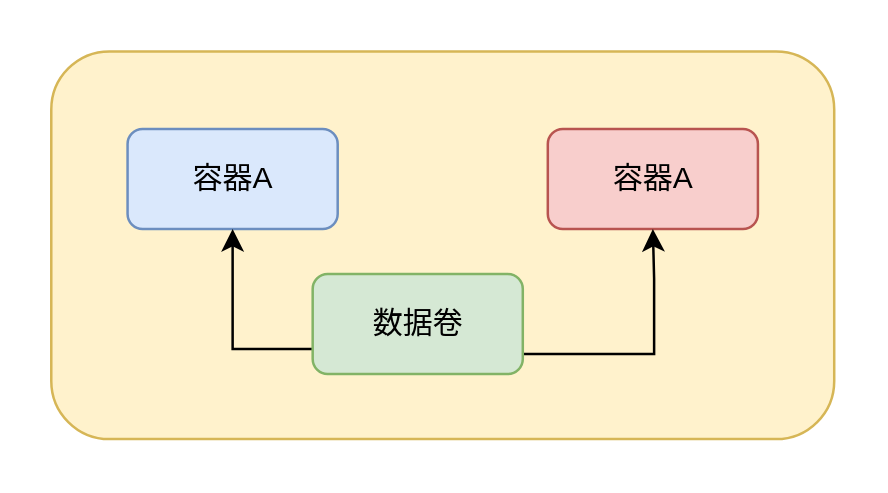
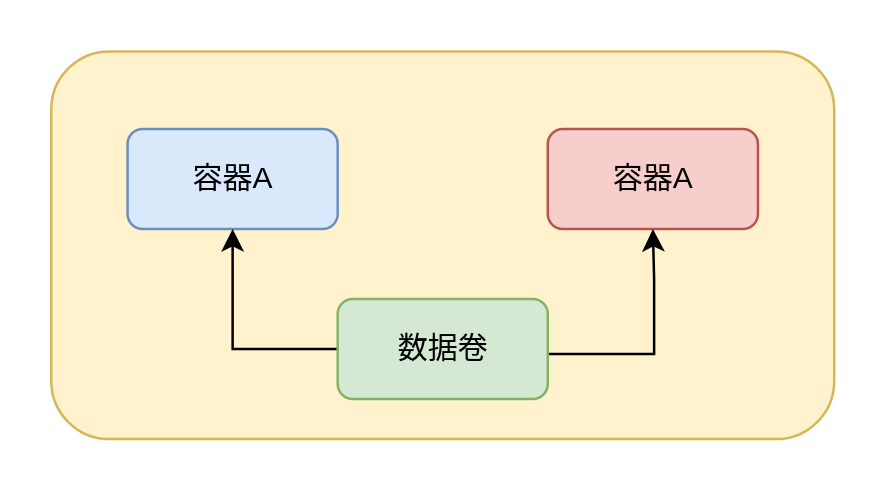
node "数据卷": moved (418, 324) -> (443, 349)
